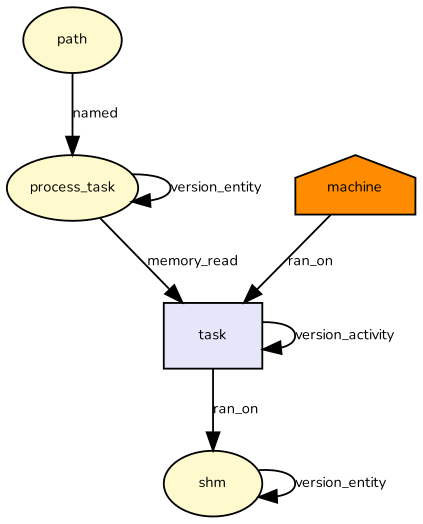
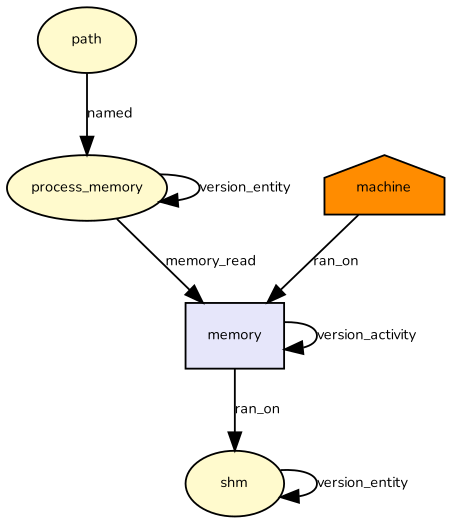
node "process_task": label "process_task" -> "process_memory"
node "task": label "task" -> "memory"
